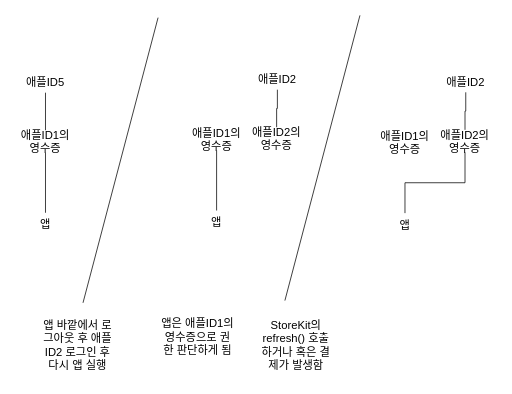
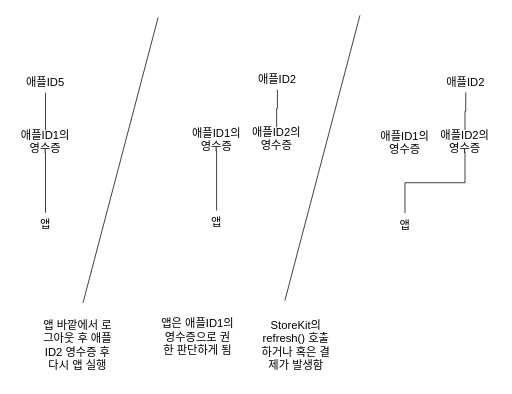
node "앱 바깥에서 로그아웃 후 애플ID2 로그인 후 다시 앱 실행": label "앱 바깥에서 로그아웃 후 애플ID2 로그인 후 다시 앱 실행" -> "앱 바깥에서 로그아웃 후 애플ID2 영수증 후 다시 앱 실행"
